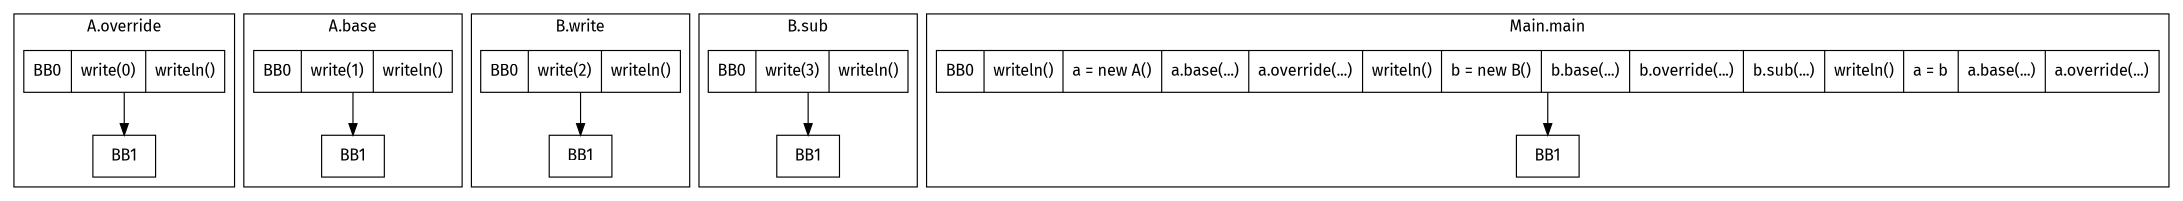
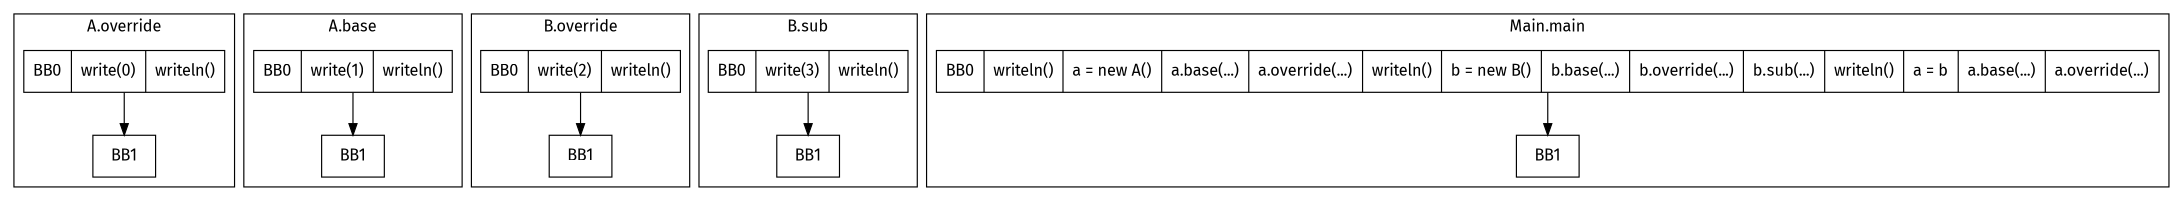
cluster "B.write": label "B.write" -> "B.override"
